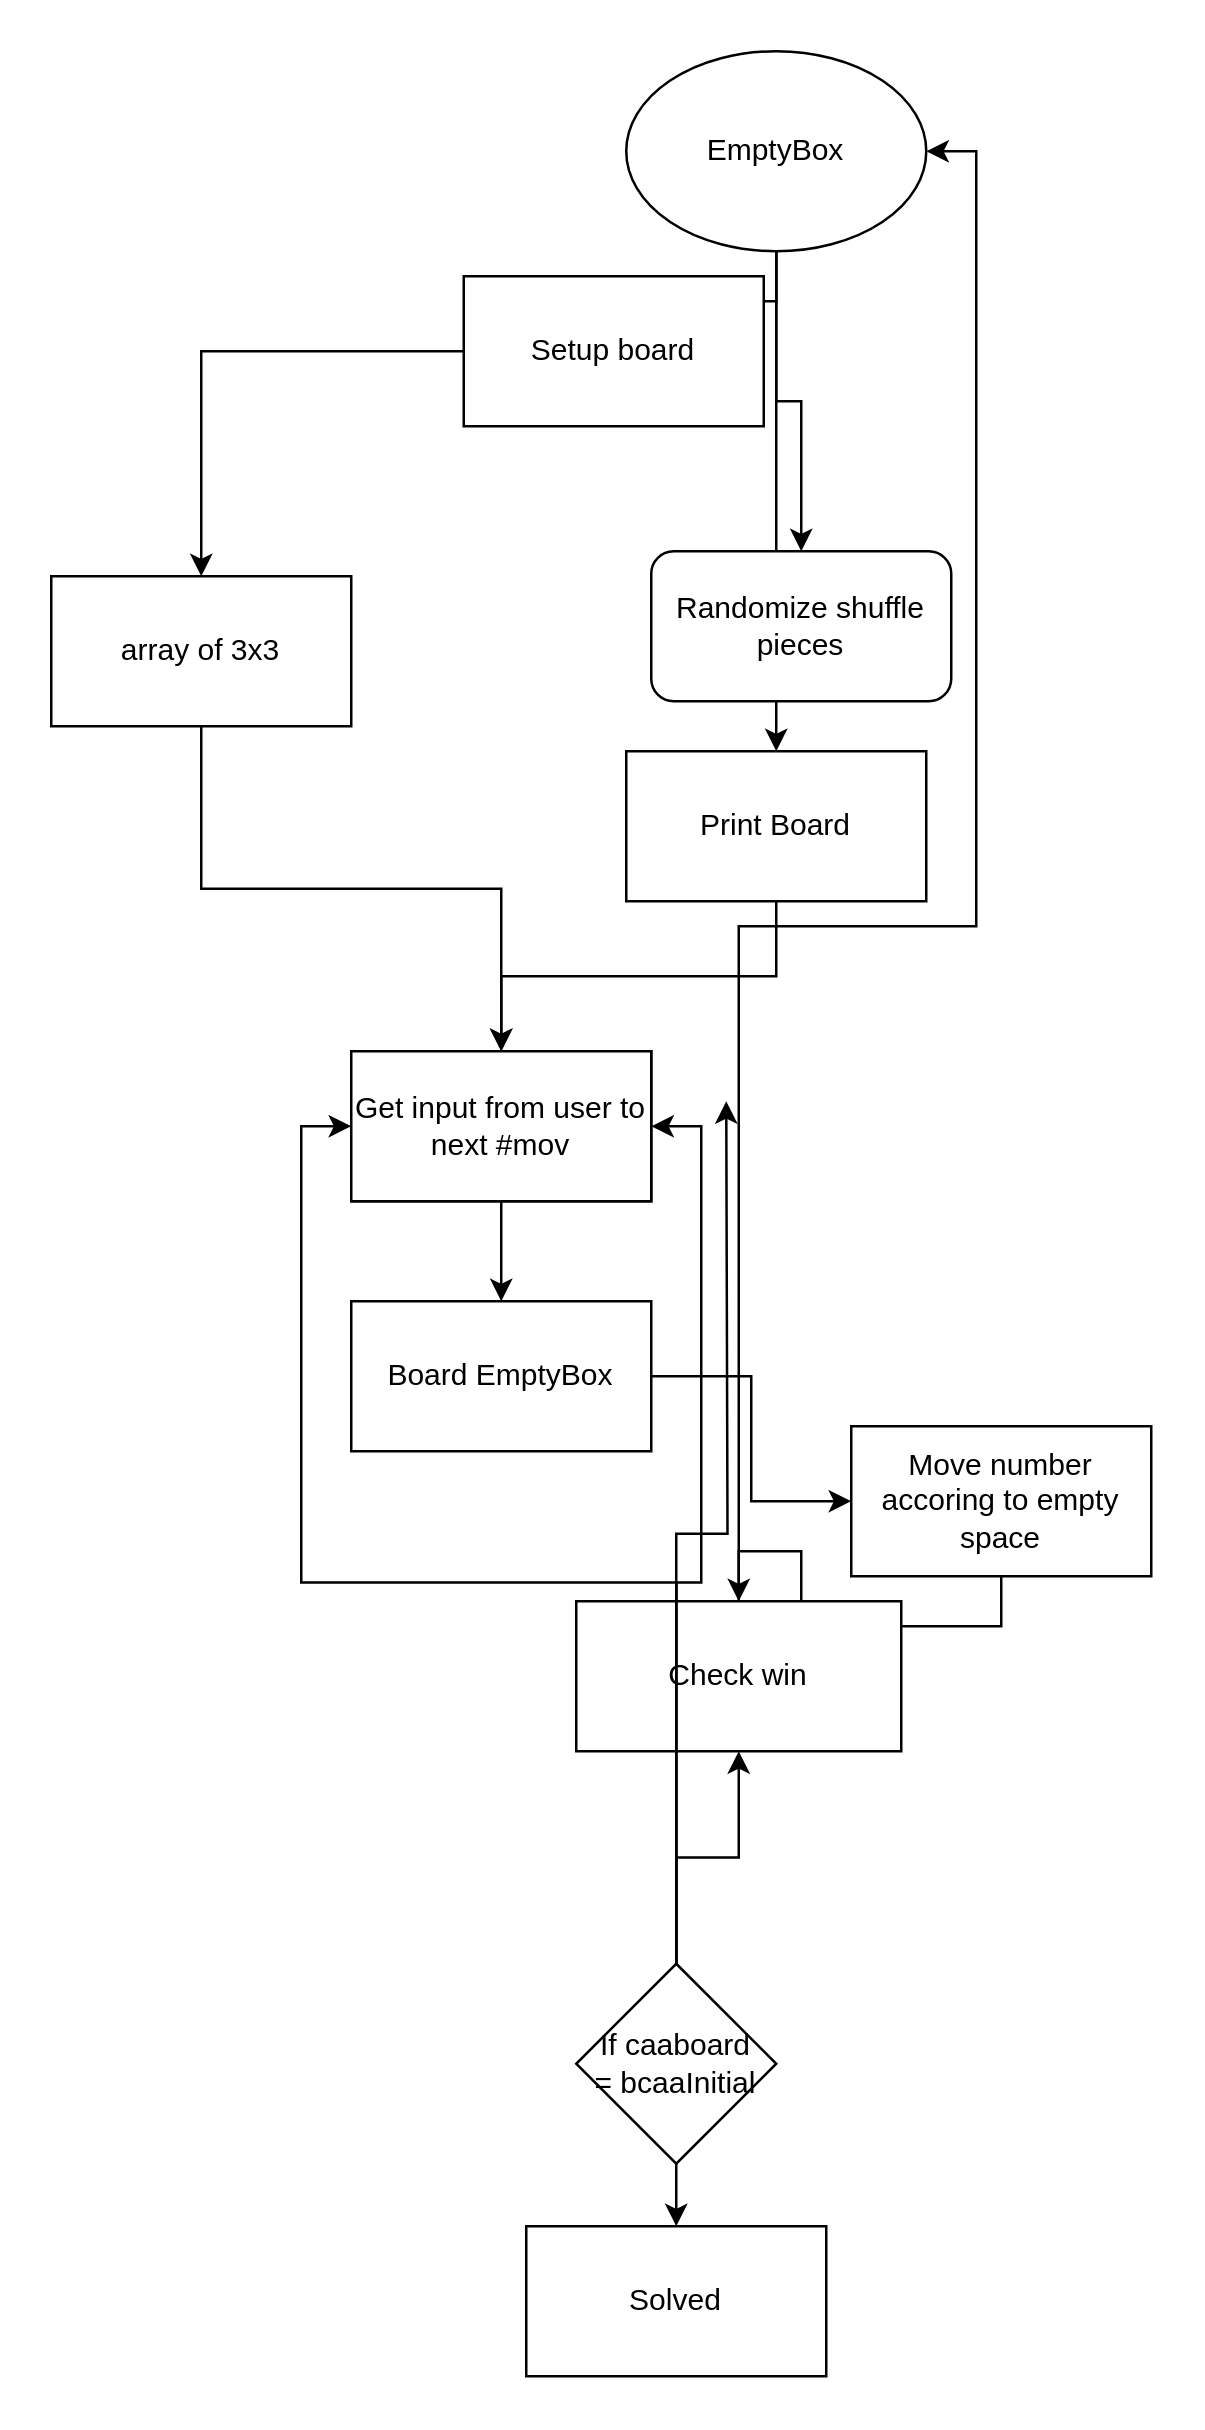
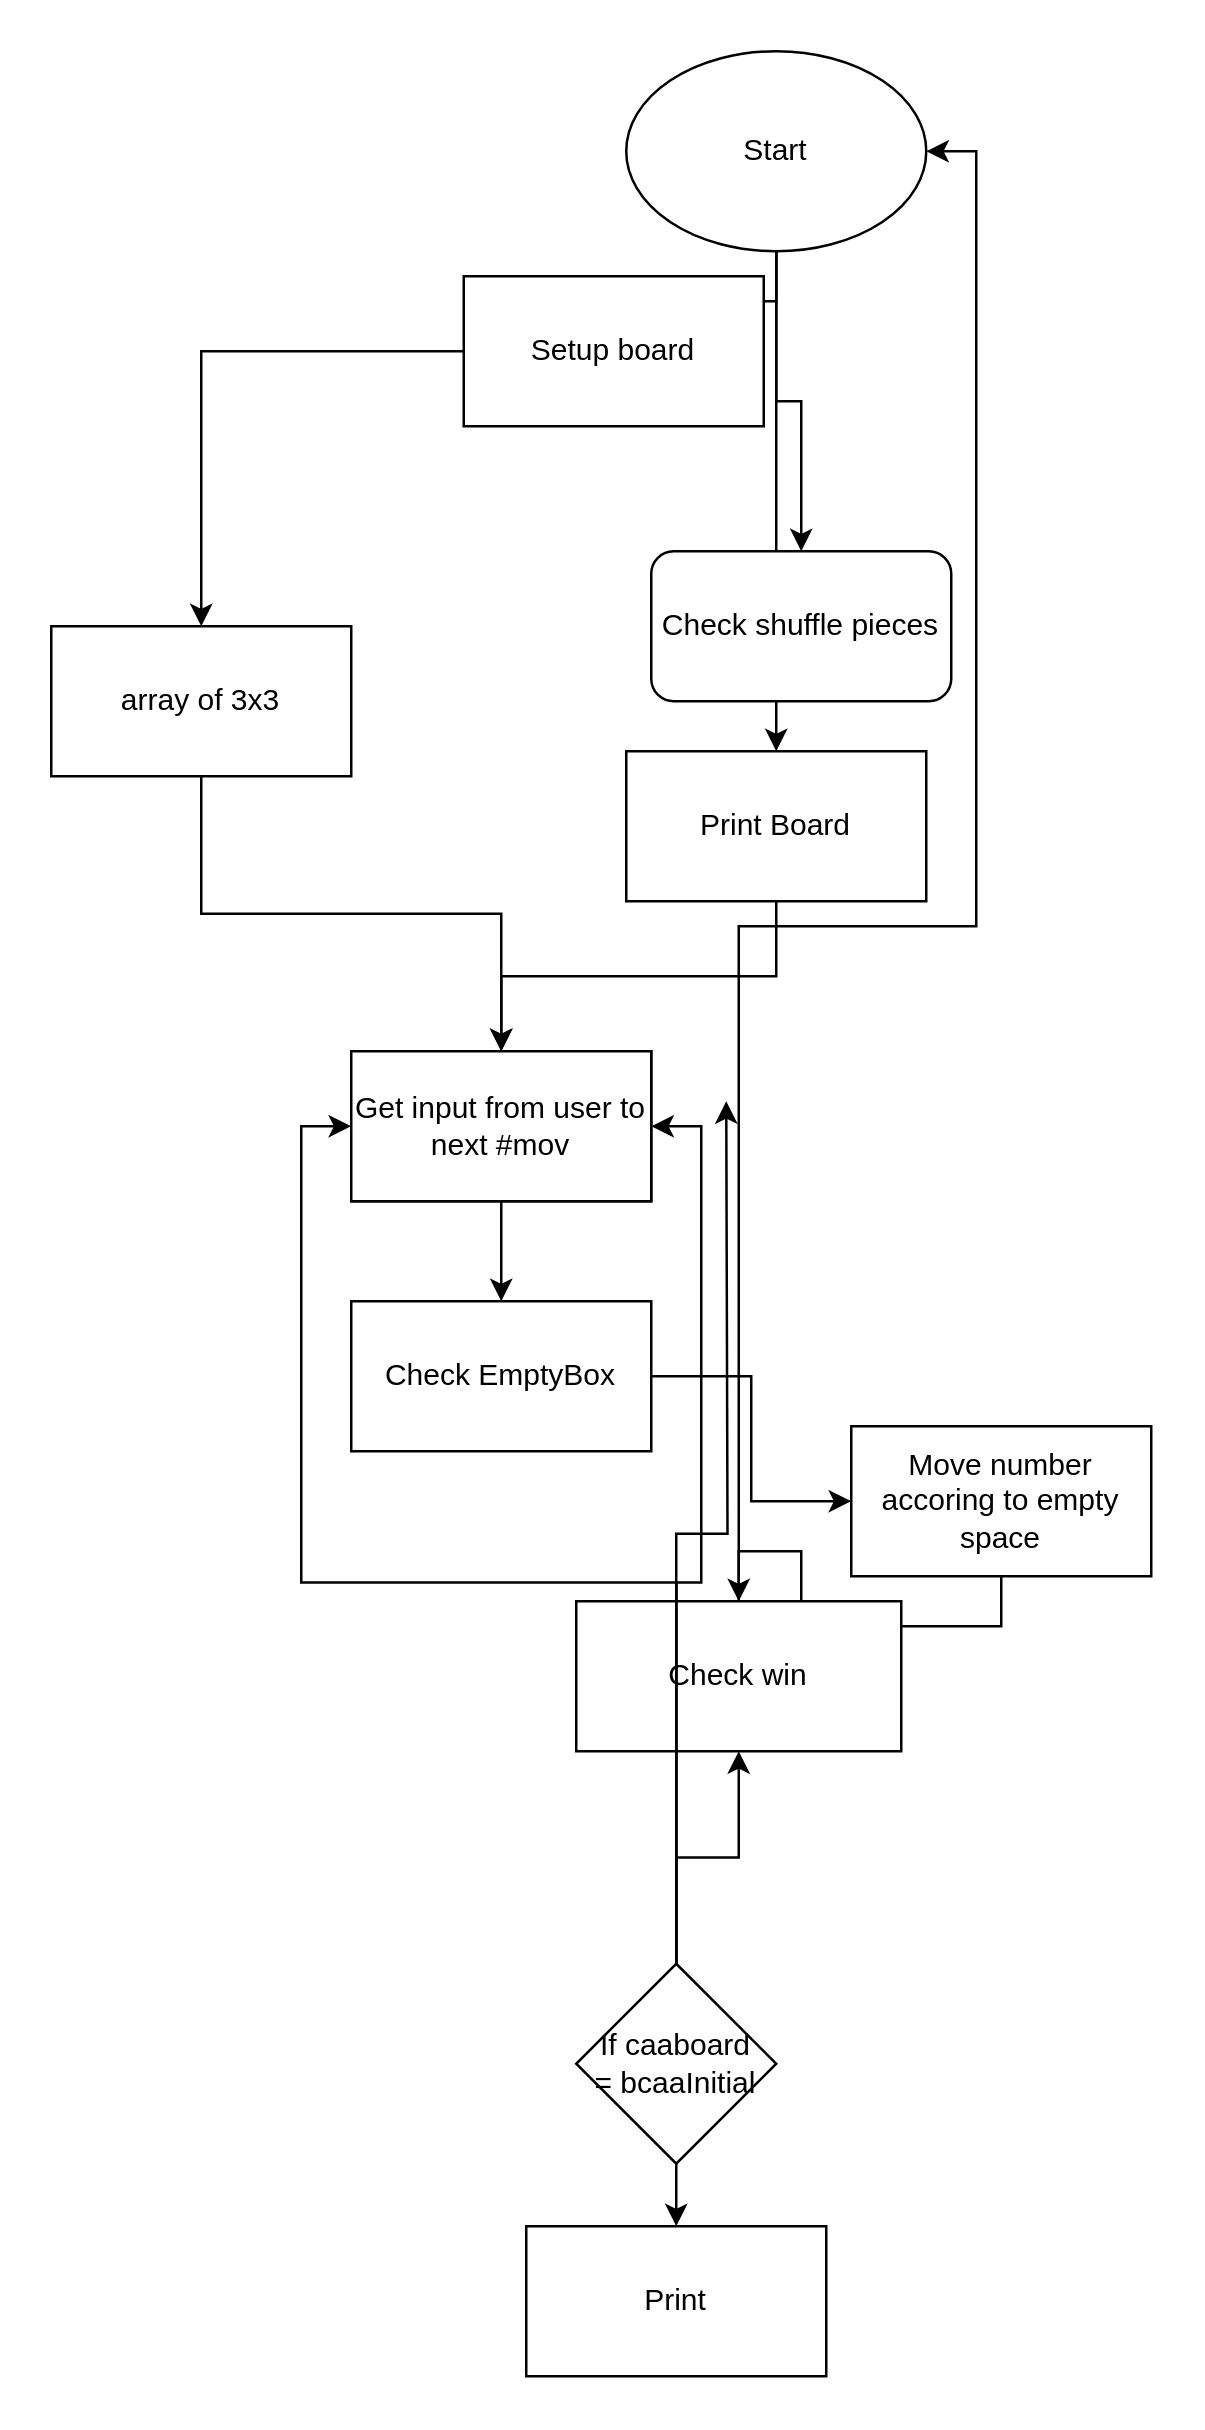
node "EmptyBox": label "EmptyBox" -> "Start"
node "Randomize shuffle pieces": label "Randomize shuffle pieces" -> "Check shuffle pieces"
node "array of 3x3": moved (201, 651) -> (201, 701)
node "Board EmptyBox": label "Board EmptyBox" -> "Check EmptyBox"
node "Solved": label "Solved" -> "Print"
